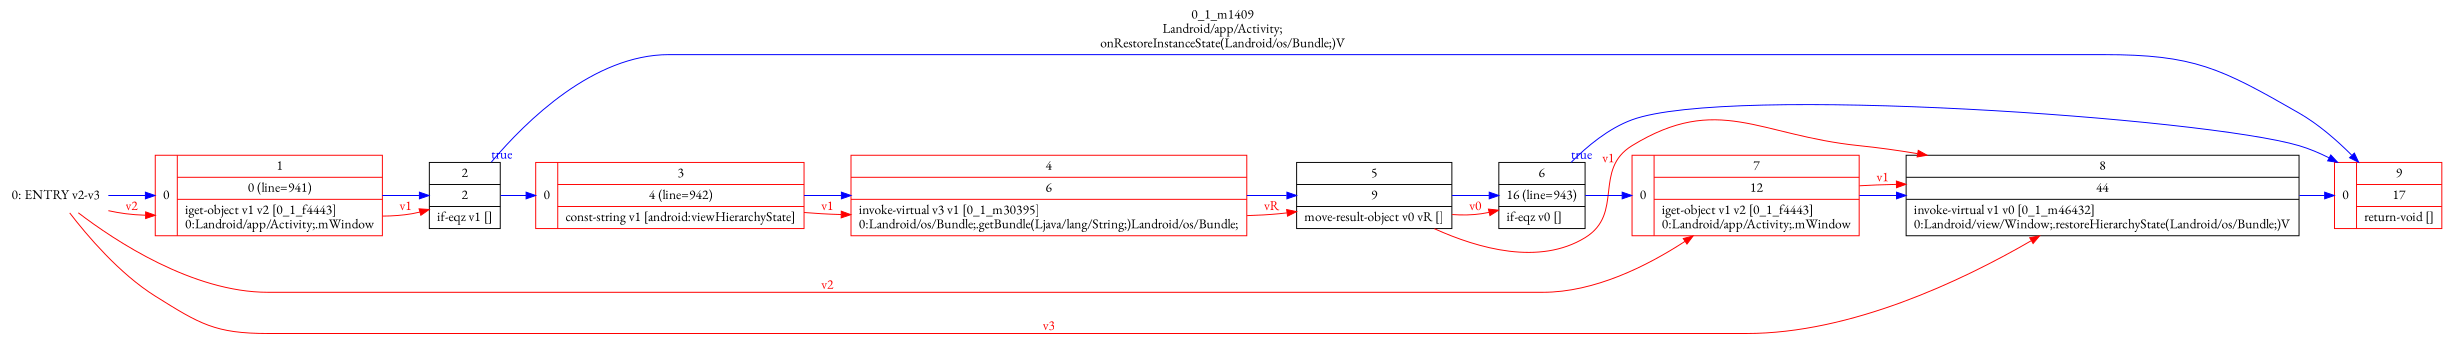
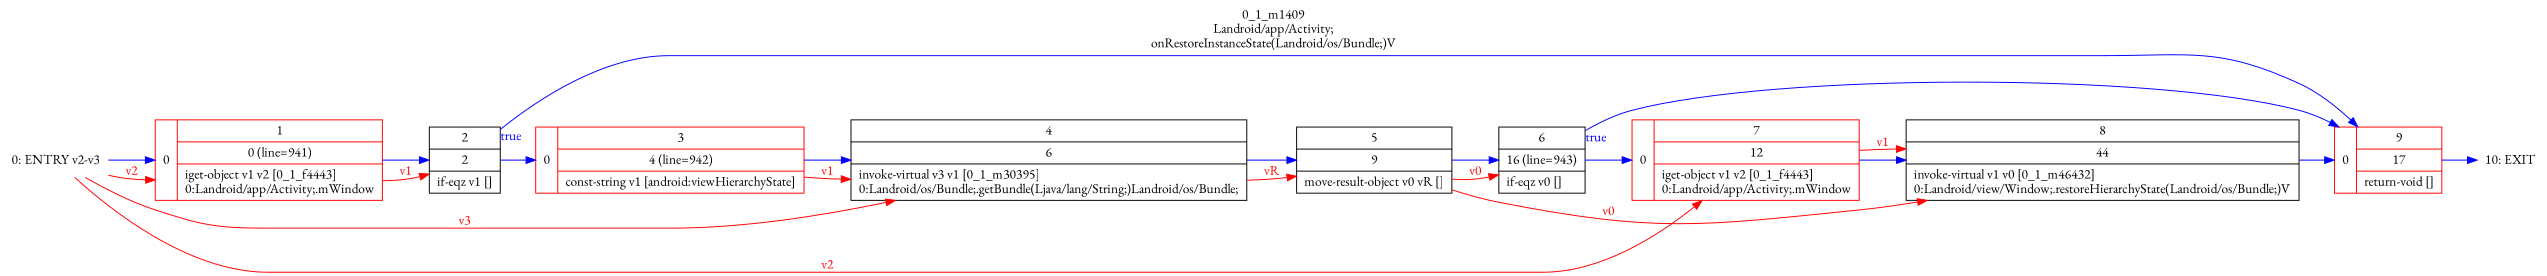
edge "5" -> "8": label "v1" -> "v0"
node "10: EXIT": added
node "4": color red -> black
edge "0: ENTRY v2-v3" -> "8": now "0: ENTRY v2-v3" -> "4"
